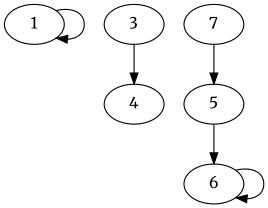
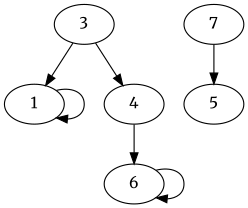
edge "3" -> "1": added
edge "5" -> "6": now "4" -> "6"
